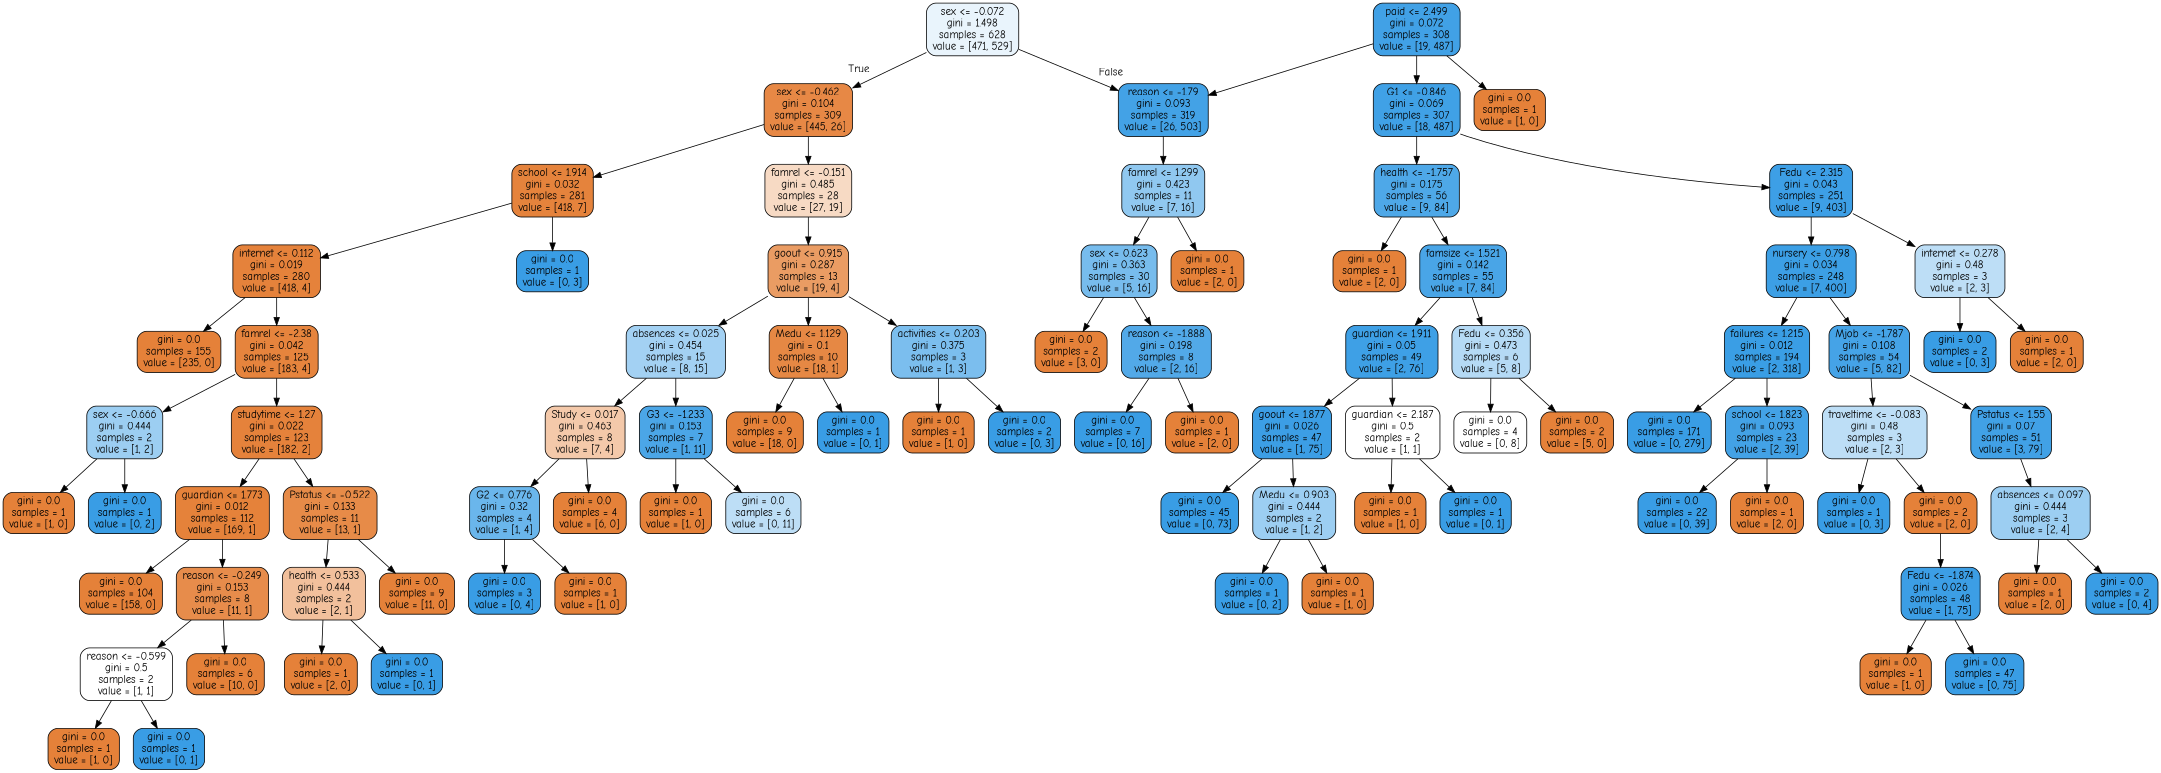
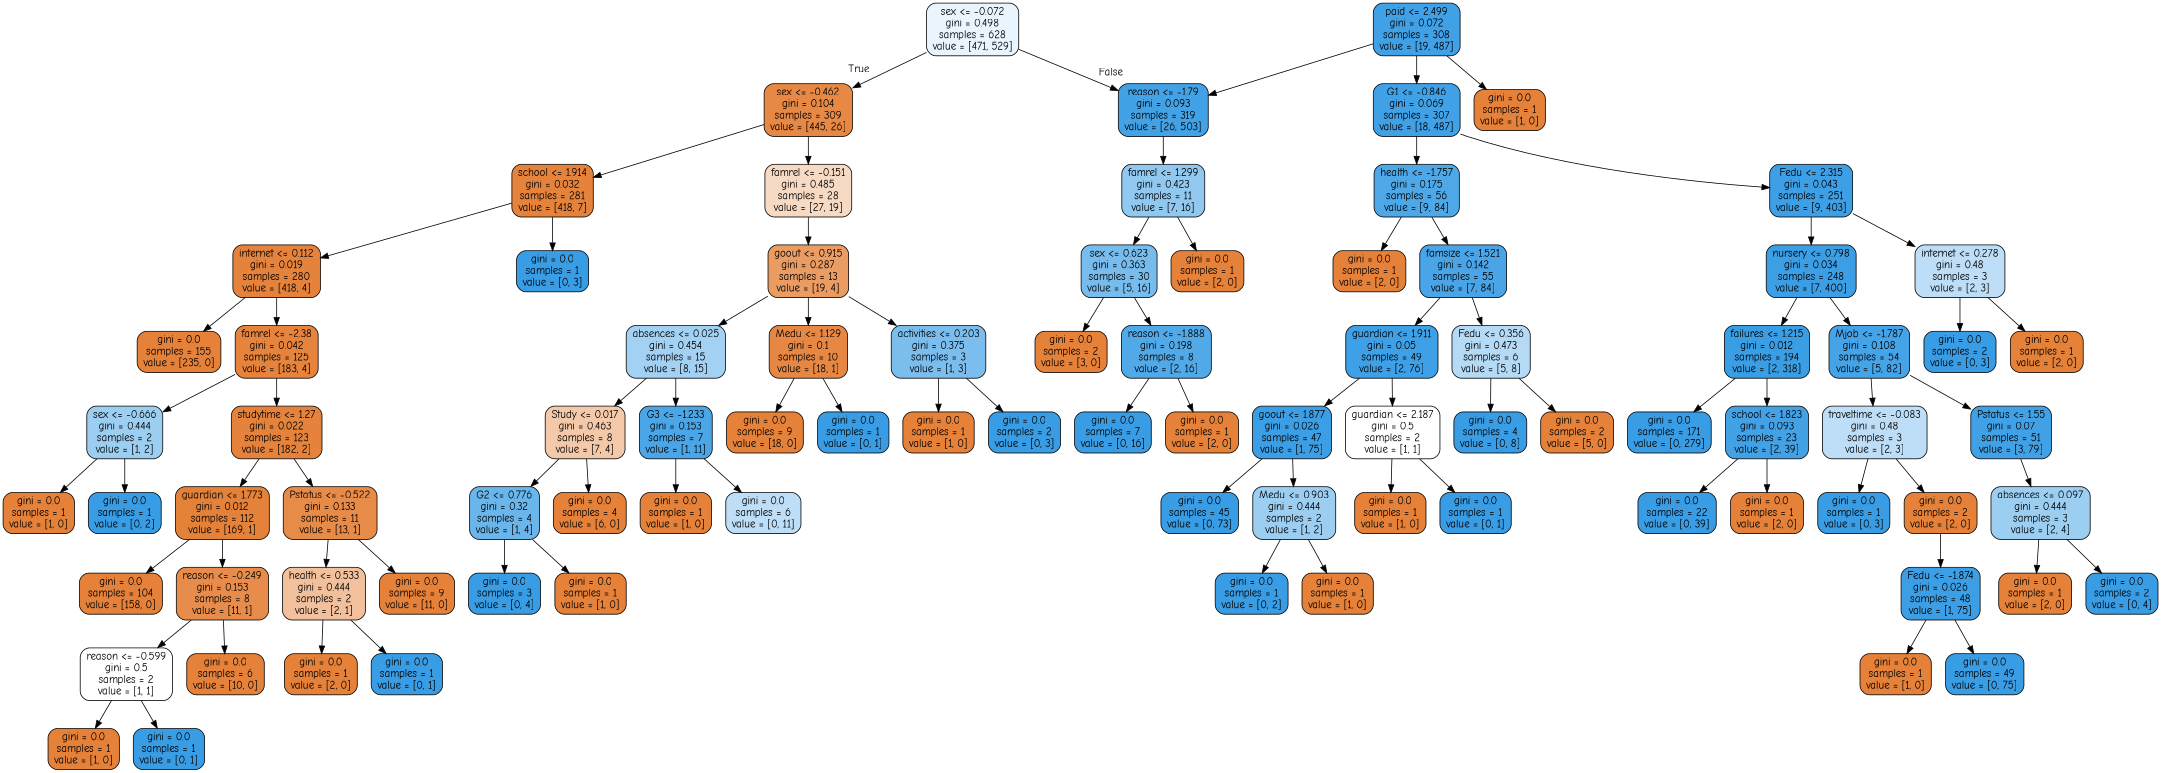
node "sex <= -0.072 gini = 1.498 samples = 628 value = [471, 529]": label "sex <= -0.072 gini = 1.498 samples = 628 value = [471, 529]" -> "sex <= -0.072 gini = 0.498 samples = 628 value = [471, 529]"
node "gini = 0.0 samples = 4 value = [0, 8]": fillcolor #ffffff -> #399de5
node "gini = 0.0 samples = 47 value = [0, 75]": label "gini = 0.0 samples = 47 value = [0, 75]" -> "gini = 0.0 samples = 49 value = [0, 75]"
